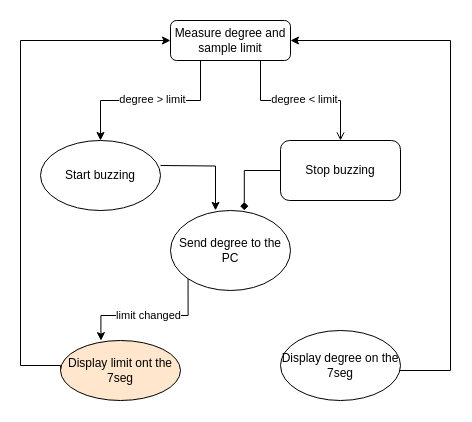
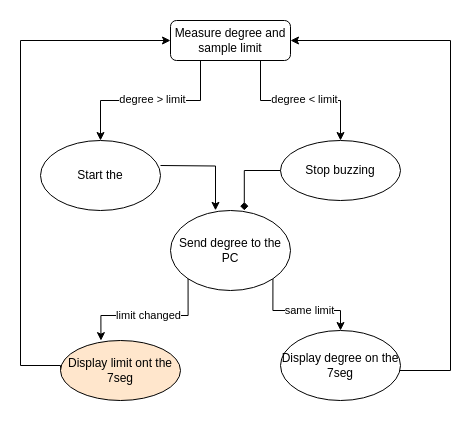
edge "Measure degree and sample limit" -> "Stop buzzing": arrowhead open -> classic
node "Stop buzzing": shape rounded rectangle -> ellipse
node "Start buzzing": label "Start buzzing" -> "Start the"
edge "Send degree to the PC" -> "Display degree on the 7seg": added, label "same limit"
